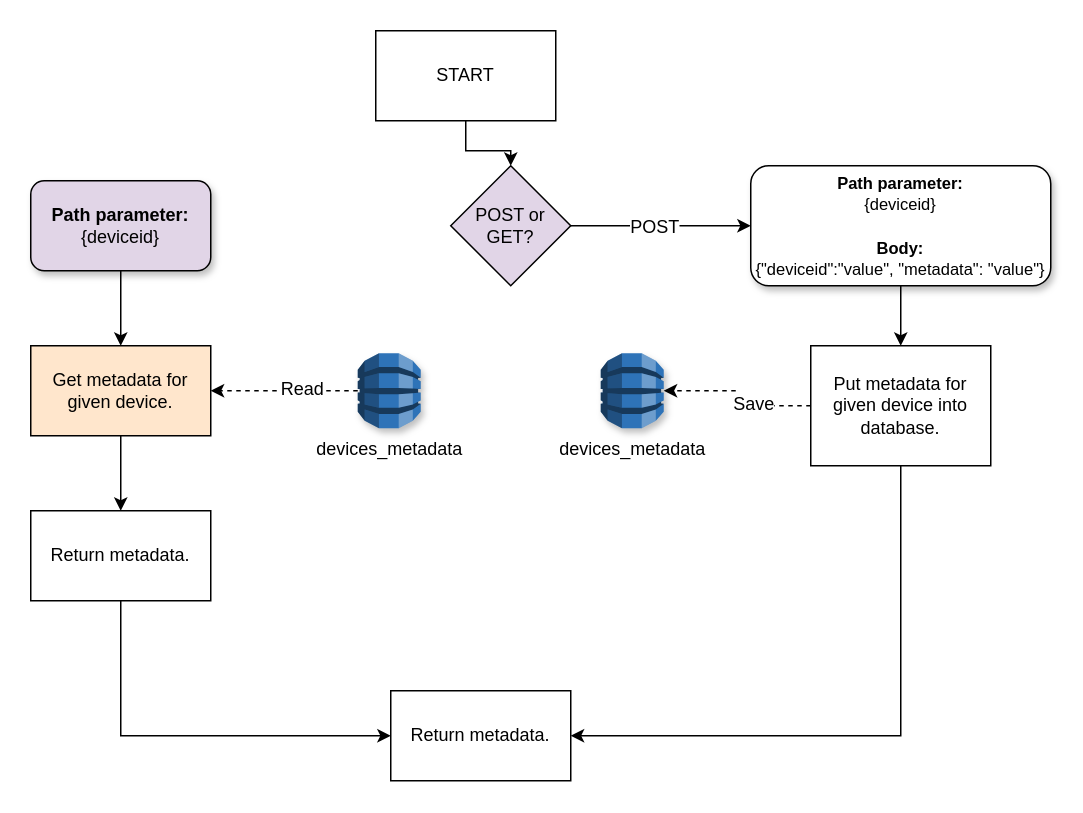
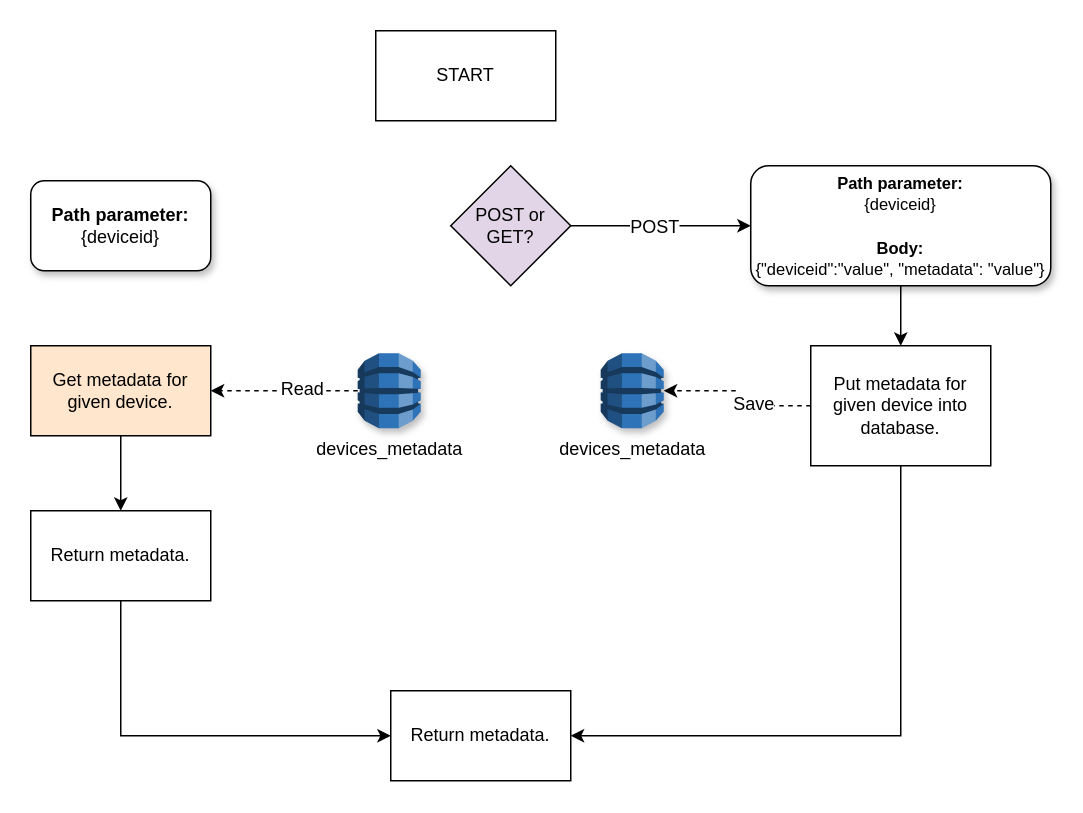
edge "START" -> "POST or GET?": removed
node "Path parameter: {deviceid}": fillcolor #e1d5e7 -> #ffffff
edge "Path parameter: {deviceid}" -> "Get metadata for given device.": removed
